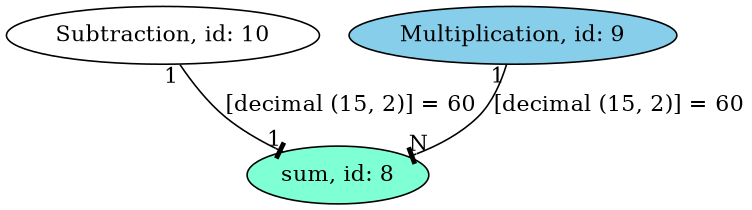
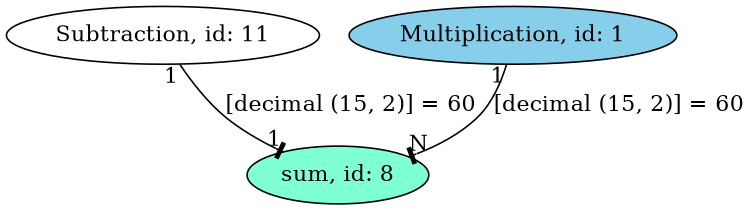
node "Subtraction, id: 10": label "Subtraction, id: 10" -> "Subtraction, id: 11"
node "Multiplication, id: 9": label "Multiplication, id: 9" -> "Multiplication, id: 1"
